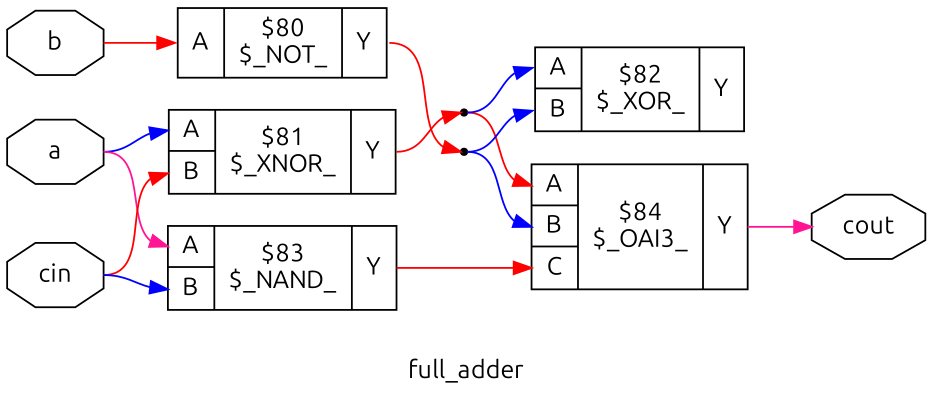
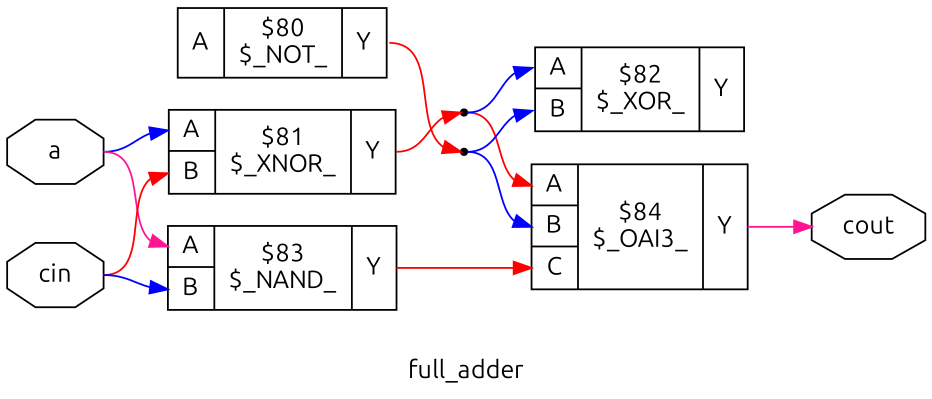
node "b": removed
